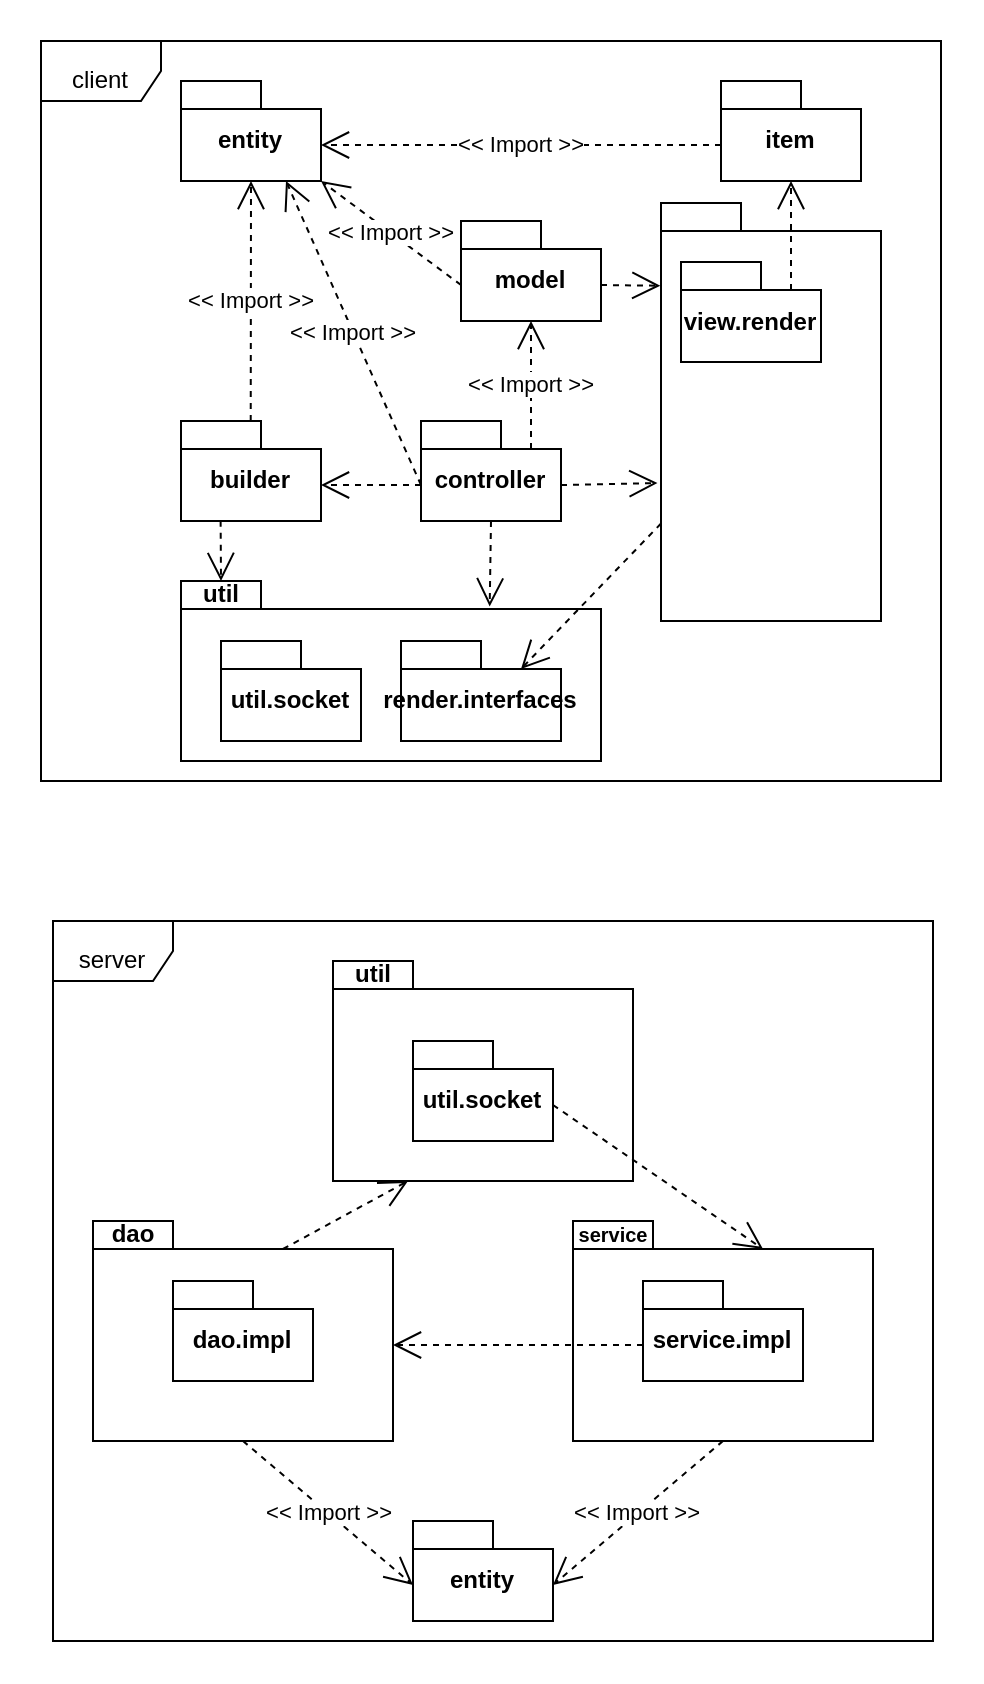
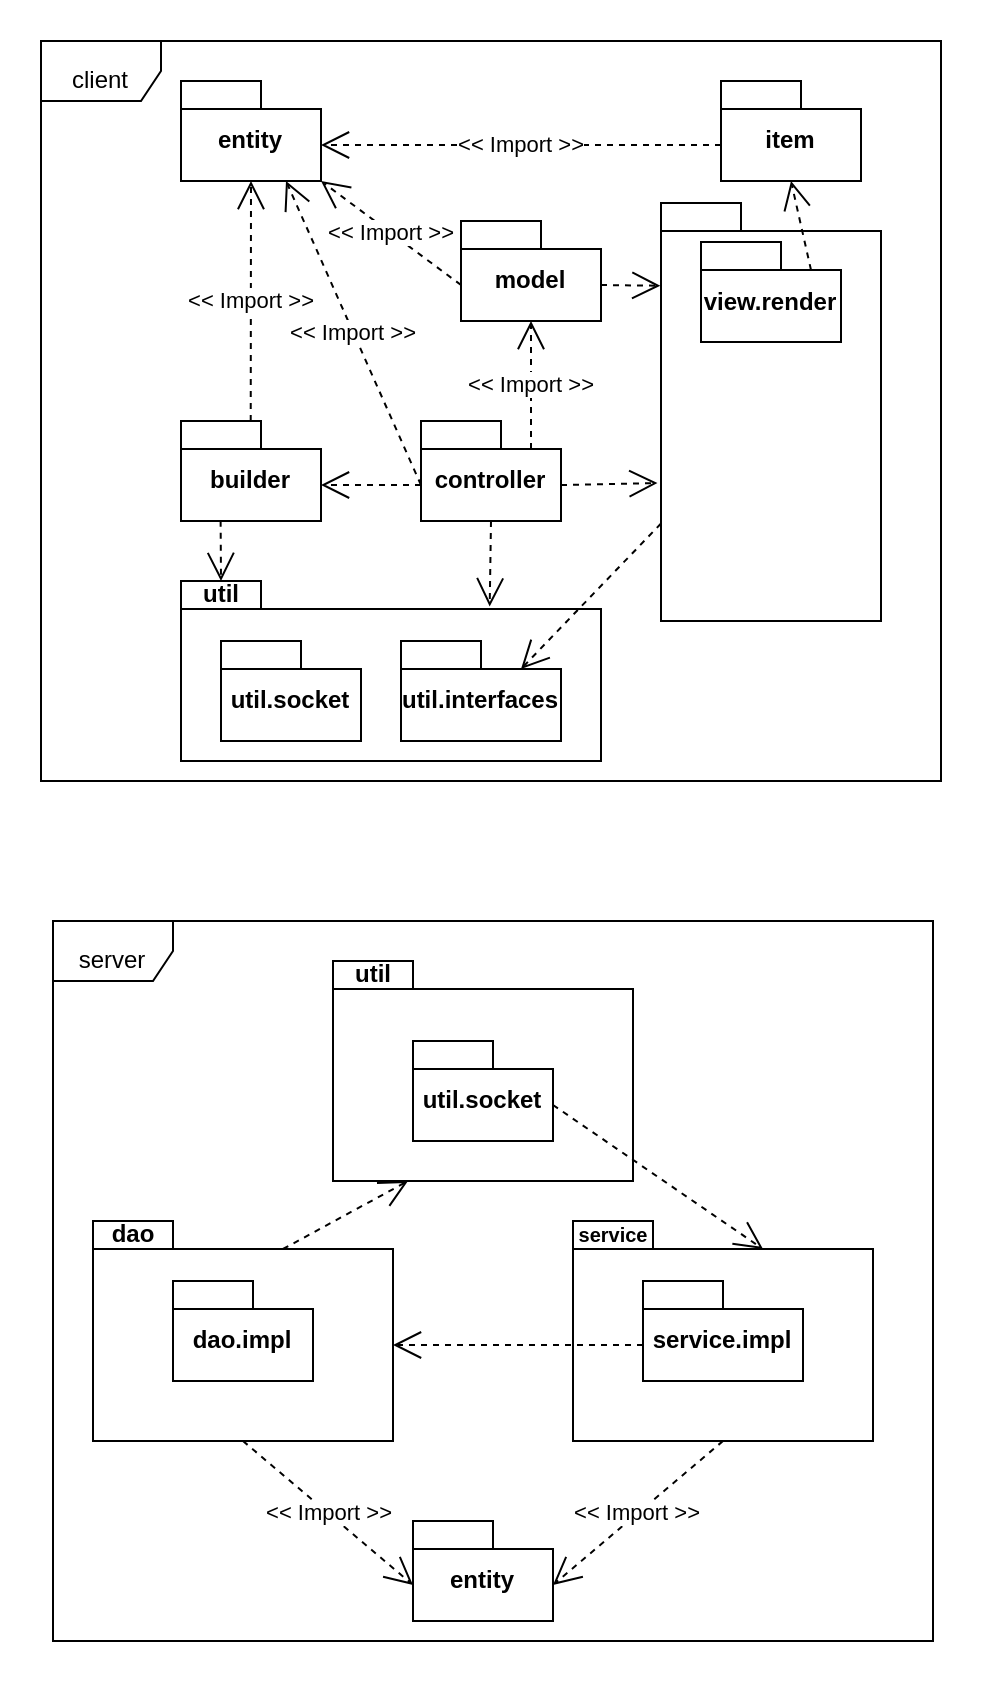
node "view.render": moved (751, 312) -> (771, 292)
node "render.interfaces": label "render.interfaces" -> "util.interfaces"
